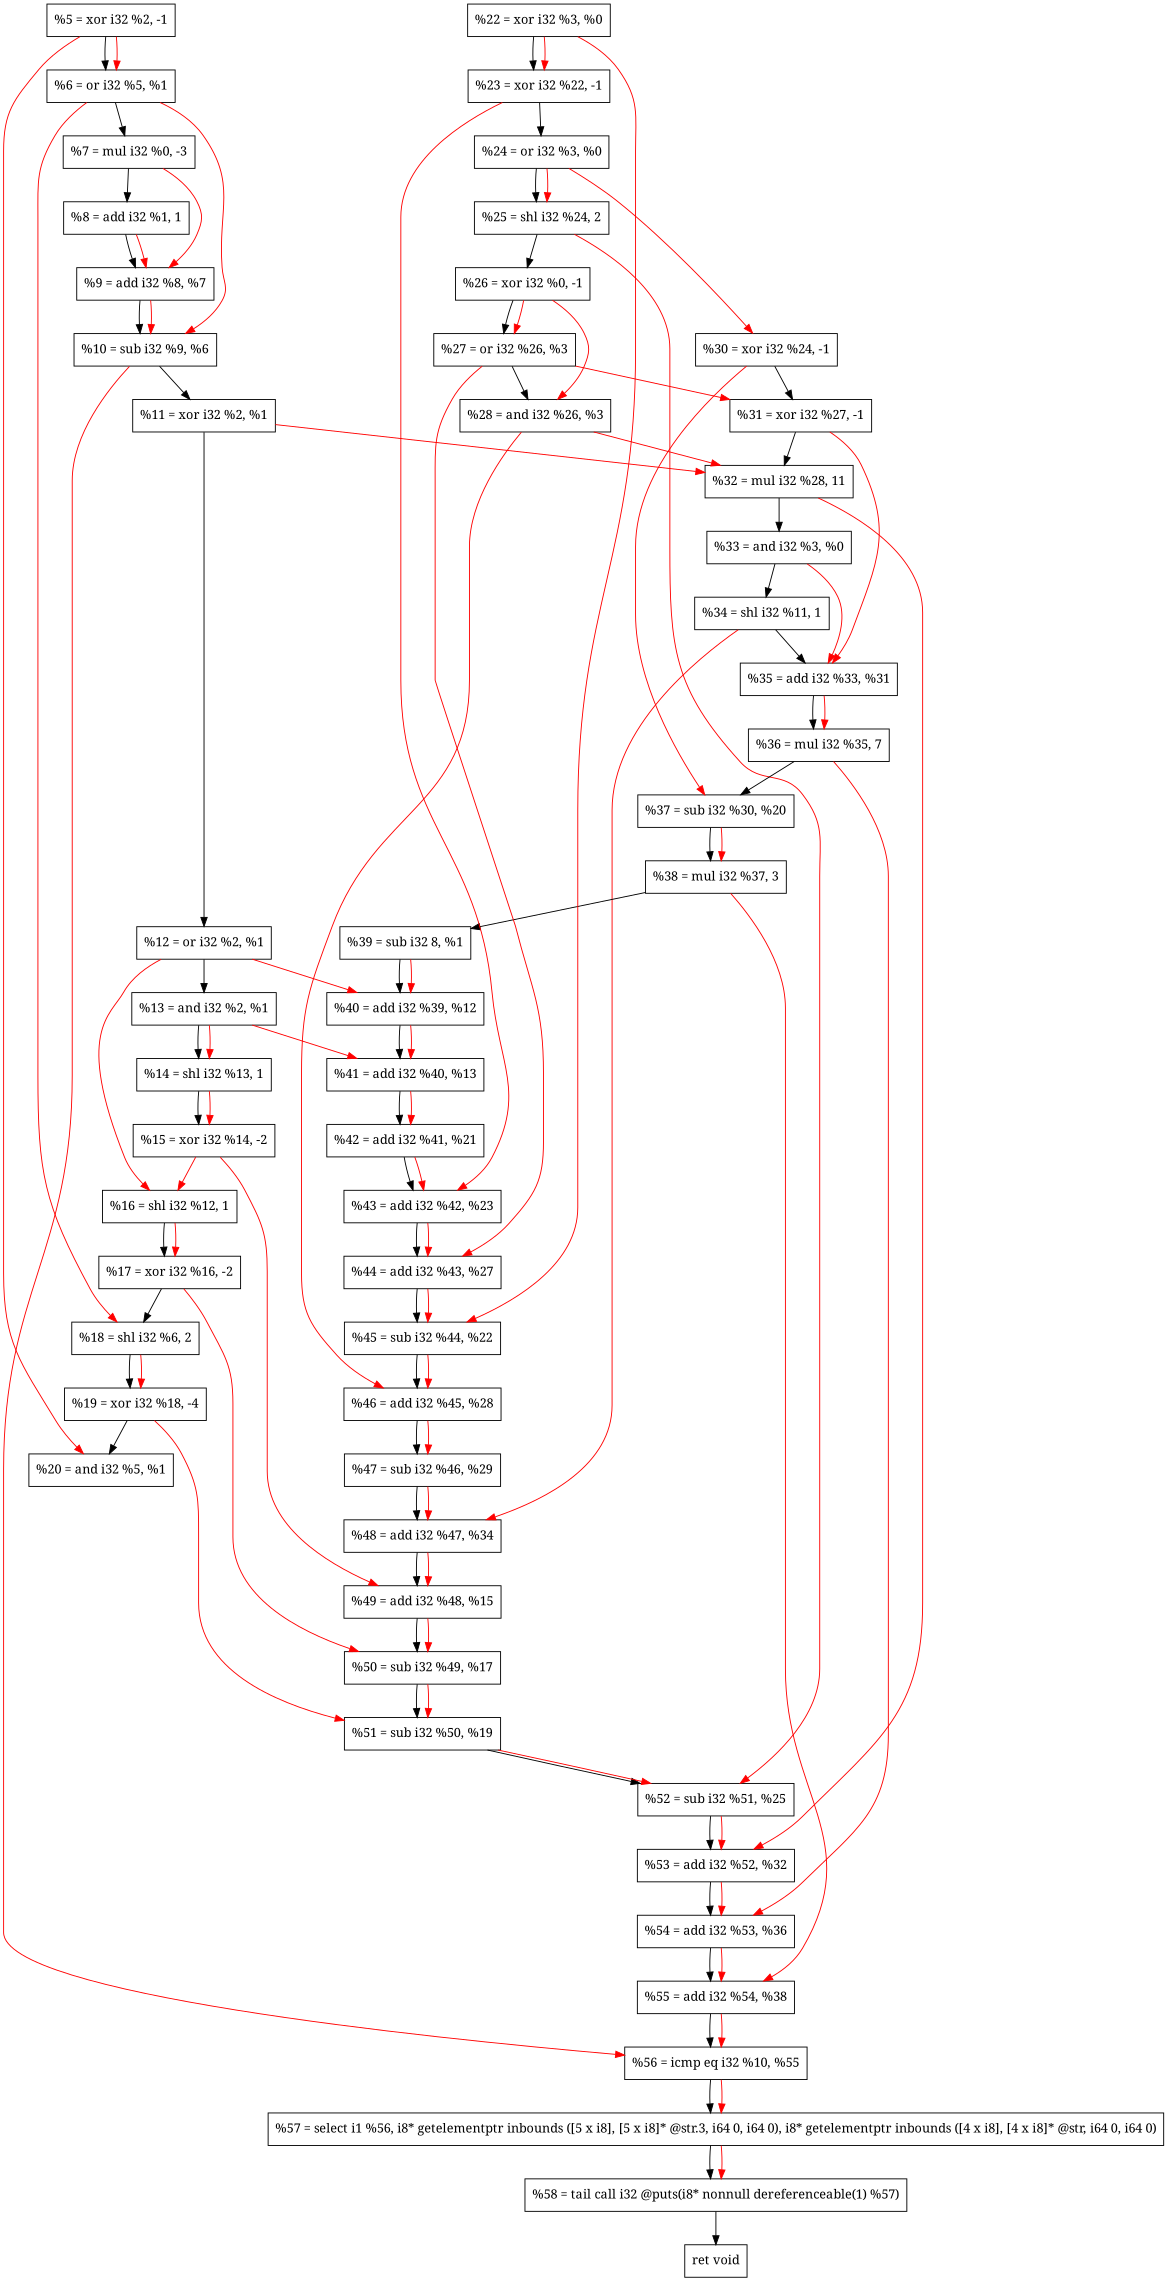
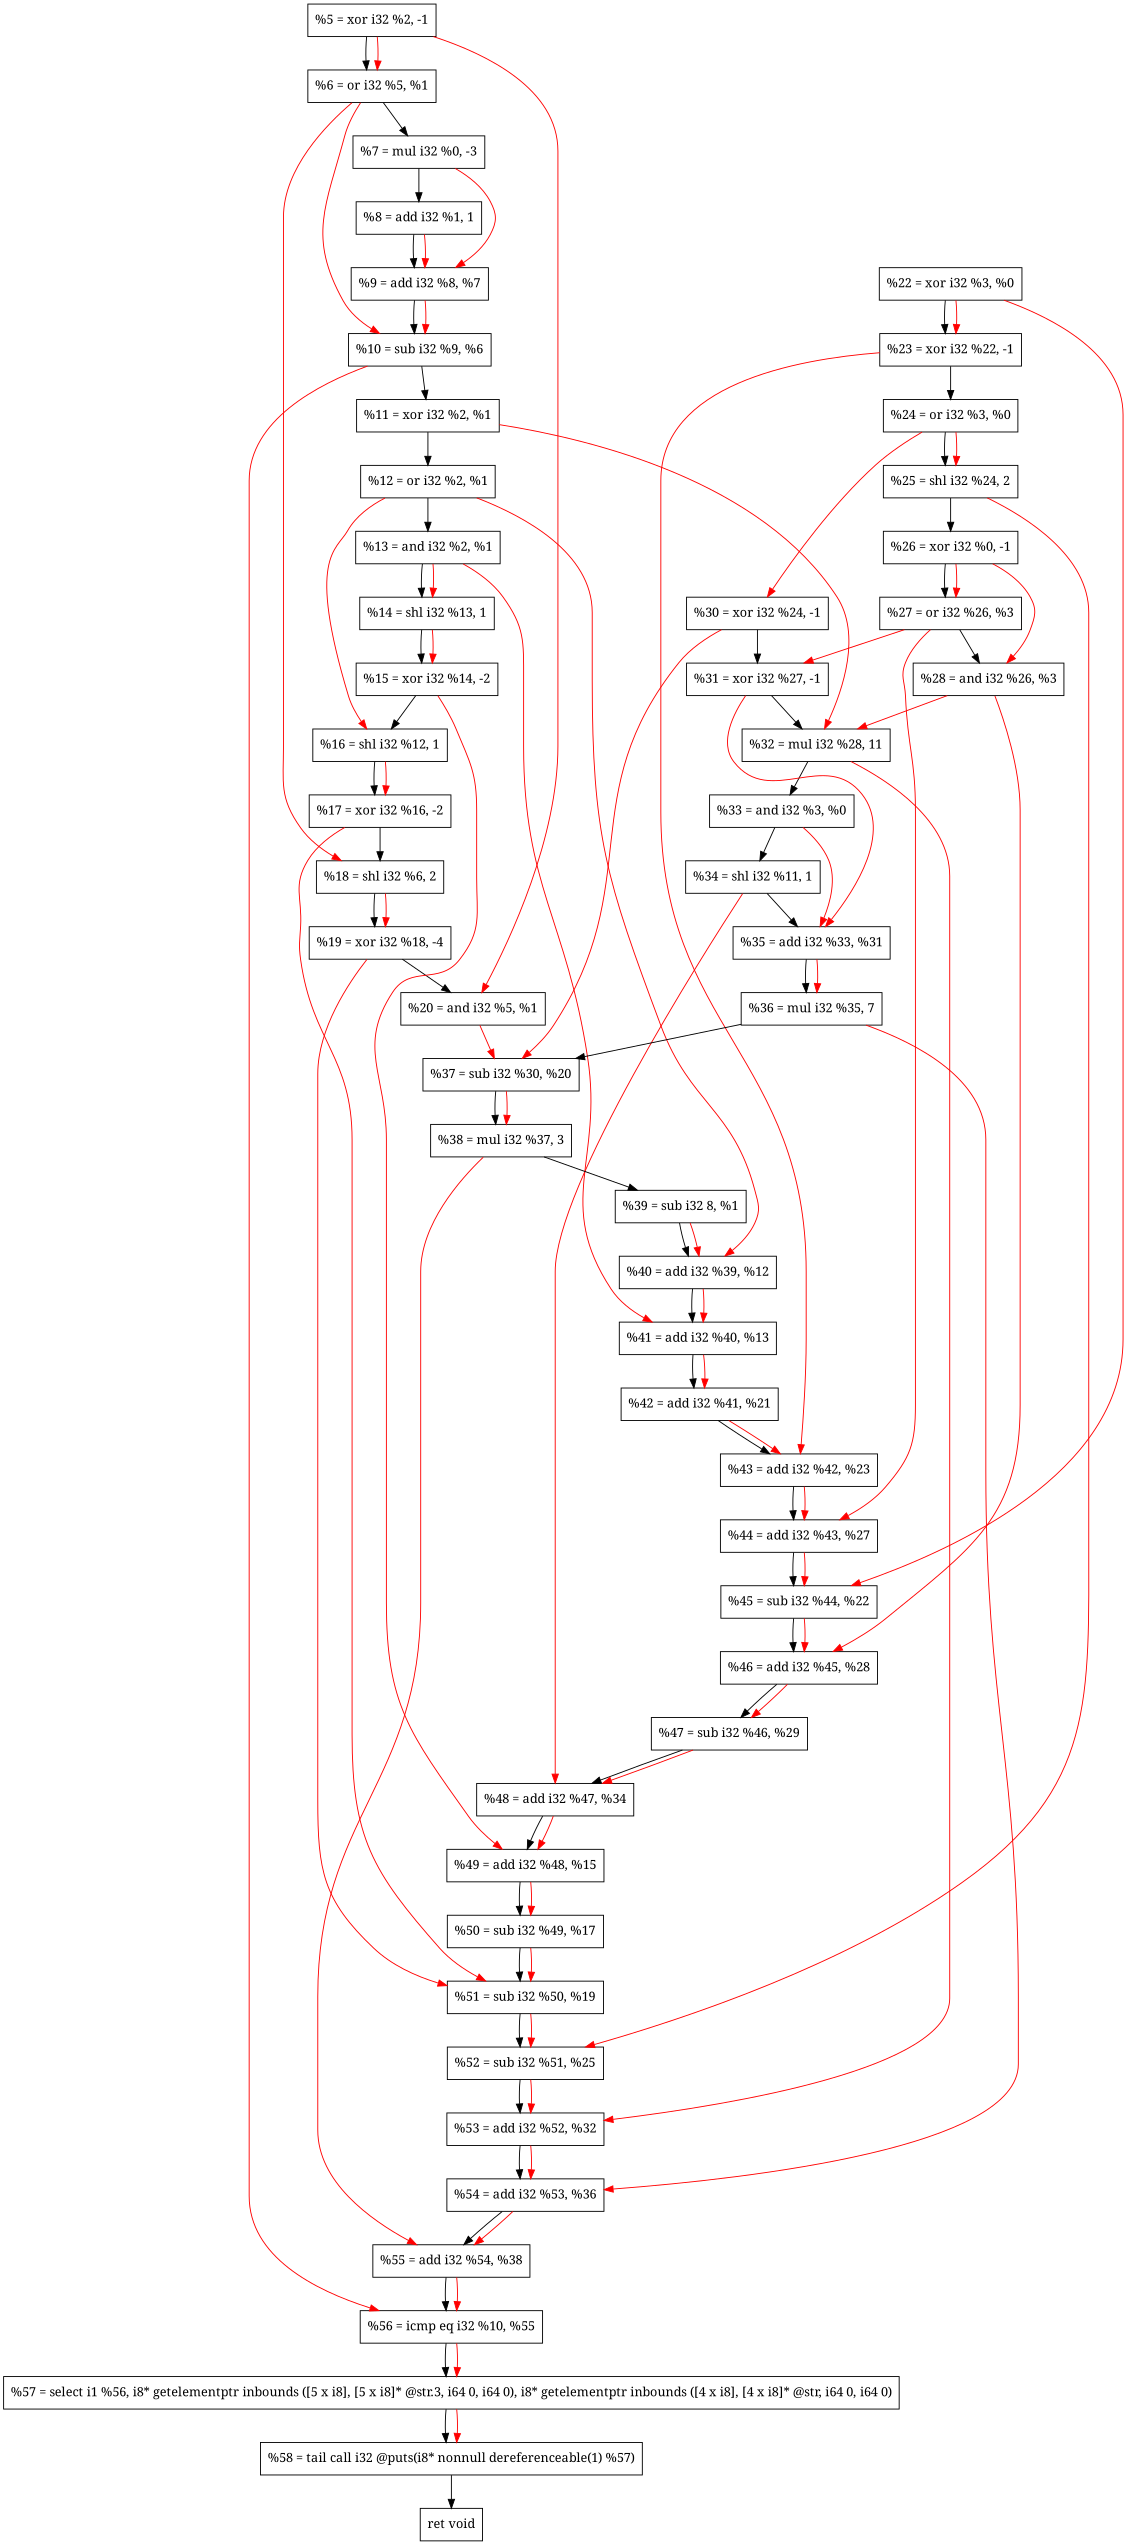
edge "%20 = and i32 %5, %1" -> "%37 = sub i32 %30, %20": added
edge "%15 = xor i32 %14, -2" -> "%16 = shl i32 %12, 1": color red -> black
edge "%17 = xor i32 %16, -2" -> "%50 = sub i32 %49, %17": now "%17 = xor i32 %16, -2" -> "%51 = sub i32 %50, %19"
